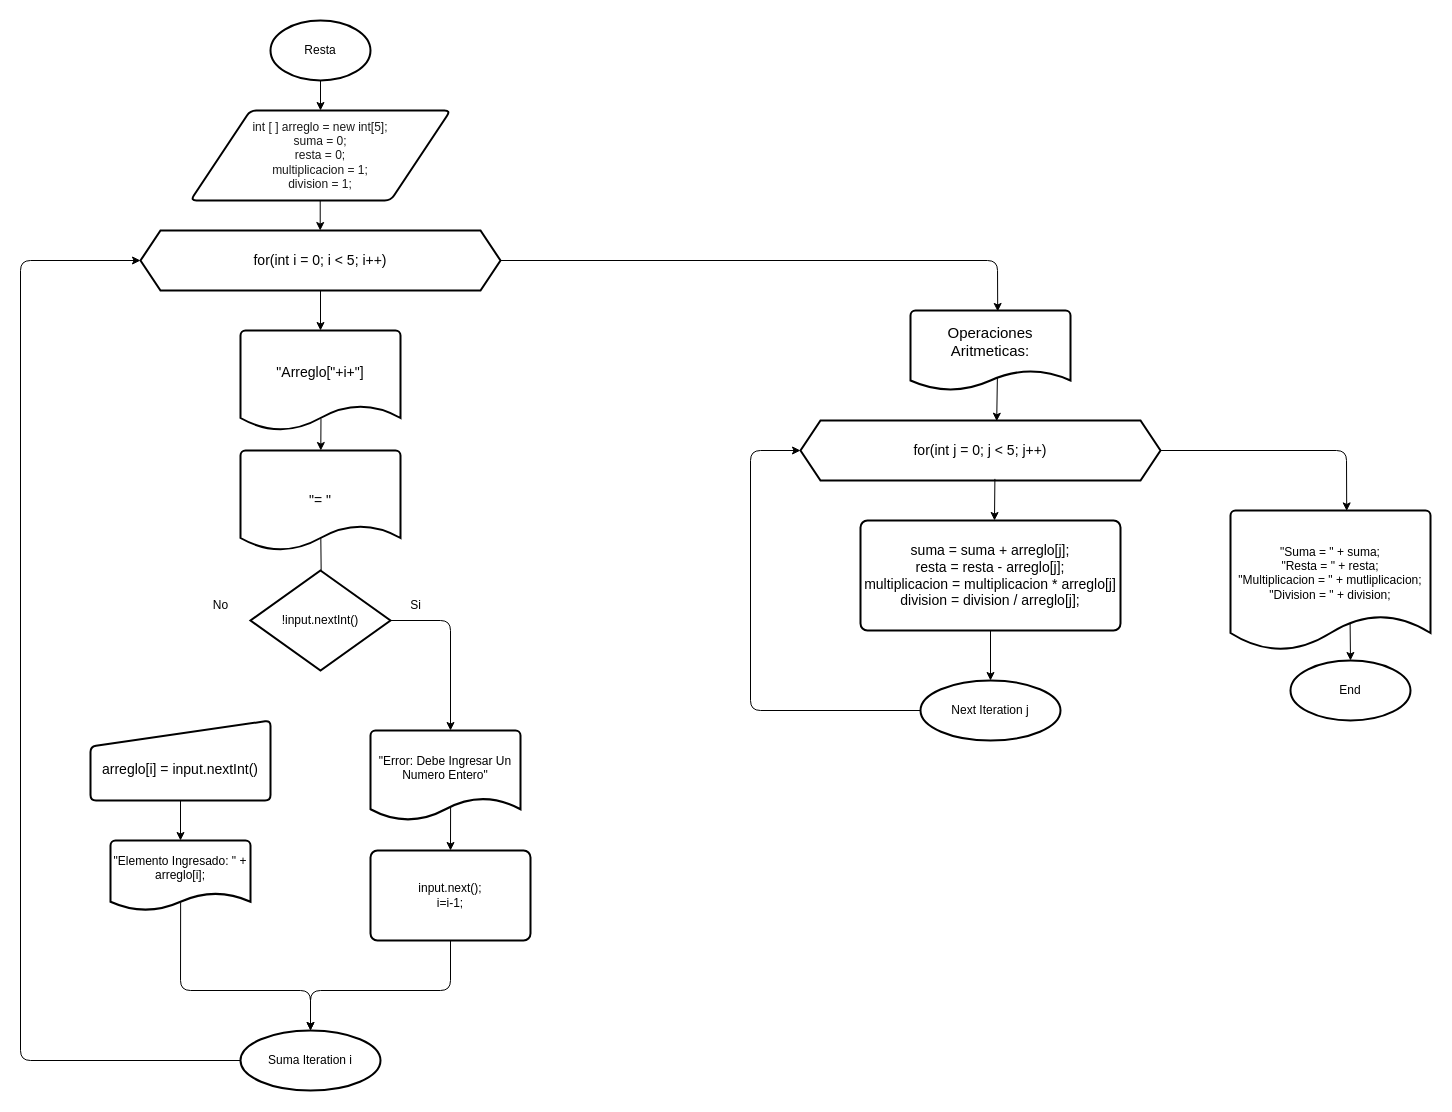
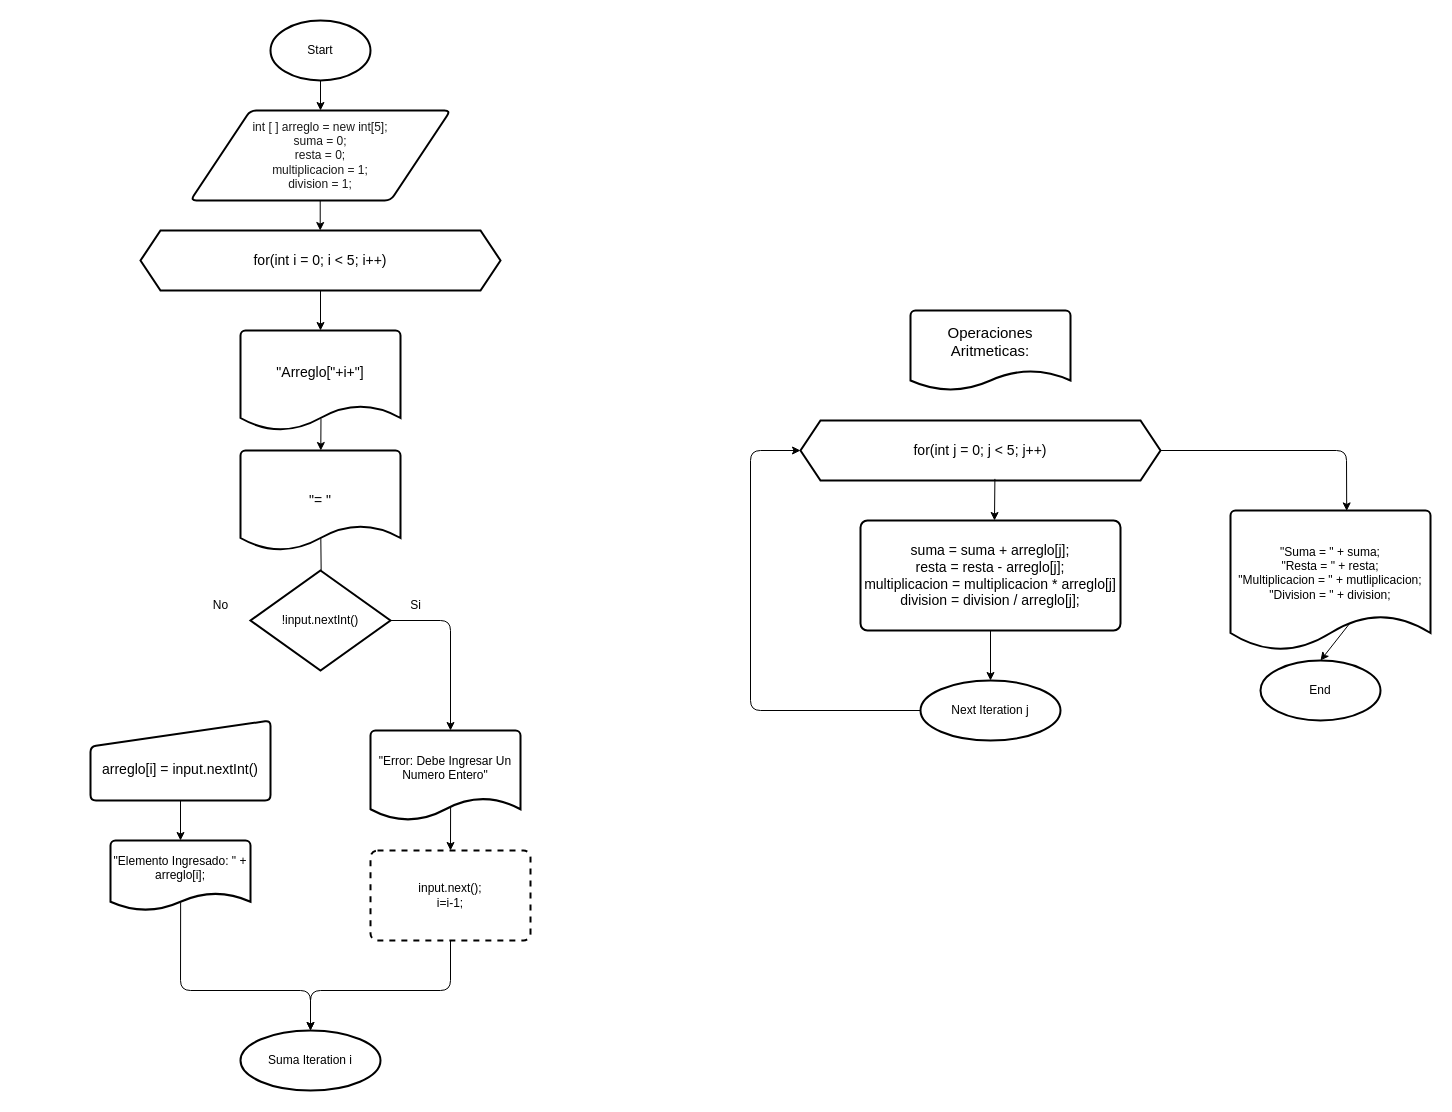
node "Resta": label "Resta" -> "Start"
edge "for(int i = 0; i < 5; i++)" -> "Operaciones Aritmeticas:": removed
edge "Operaciones Aritmeticas:" -> "for(int j = 0; j < 5; j++)": removed
node "End": moved (1351, 691) -> (1321, 691)
edge "Suma Iteration i" -> "for(int i = 0; i < 5; i++)": removed
node "input.next(); i=i-1;": style solid -> dashed
